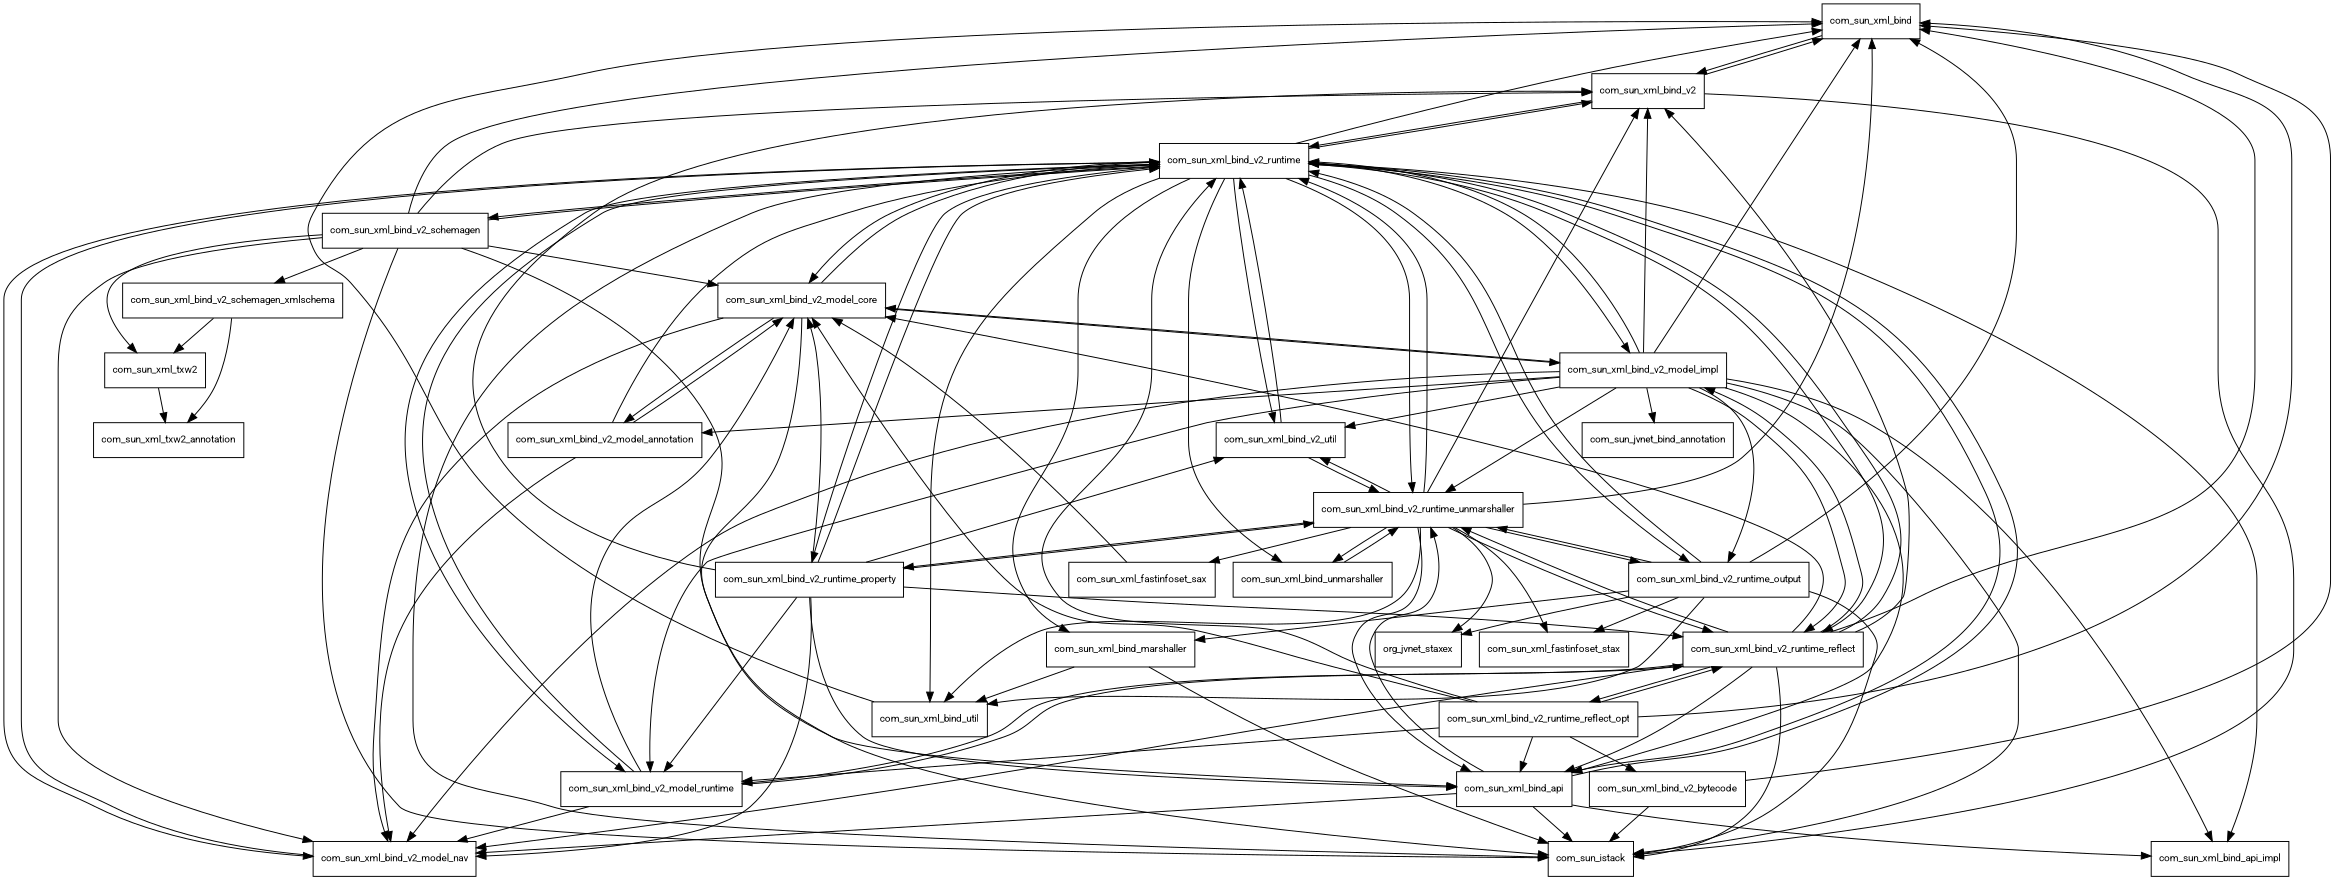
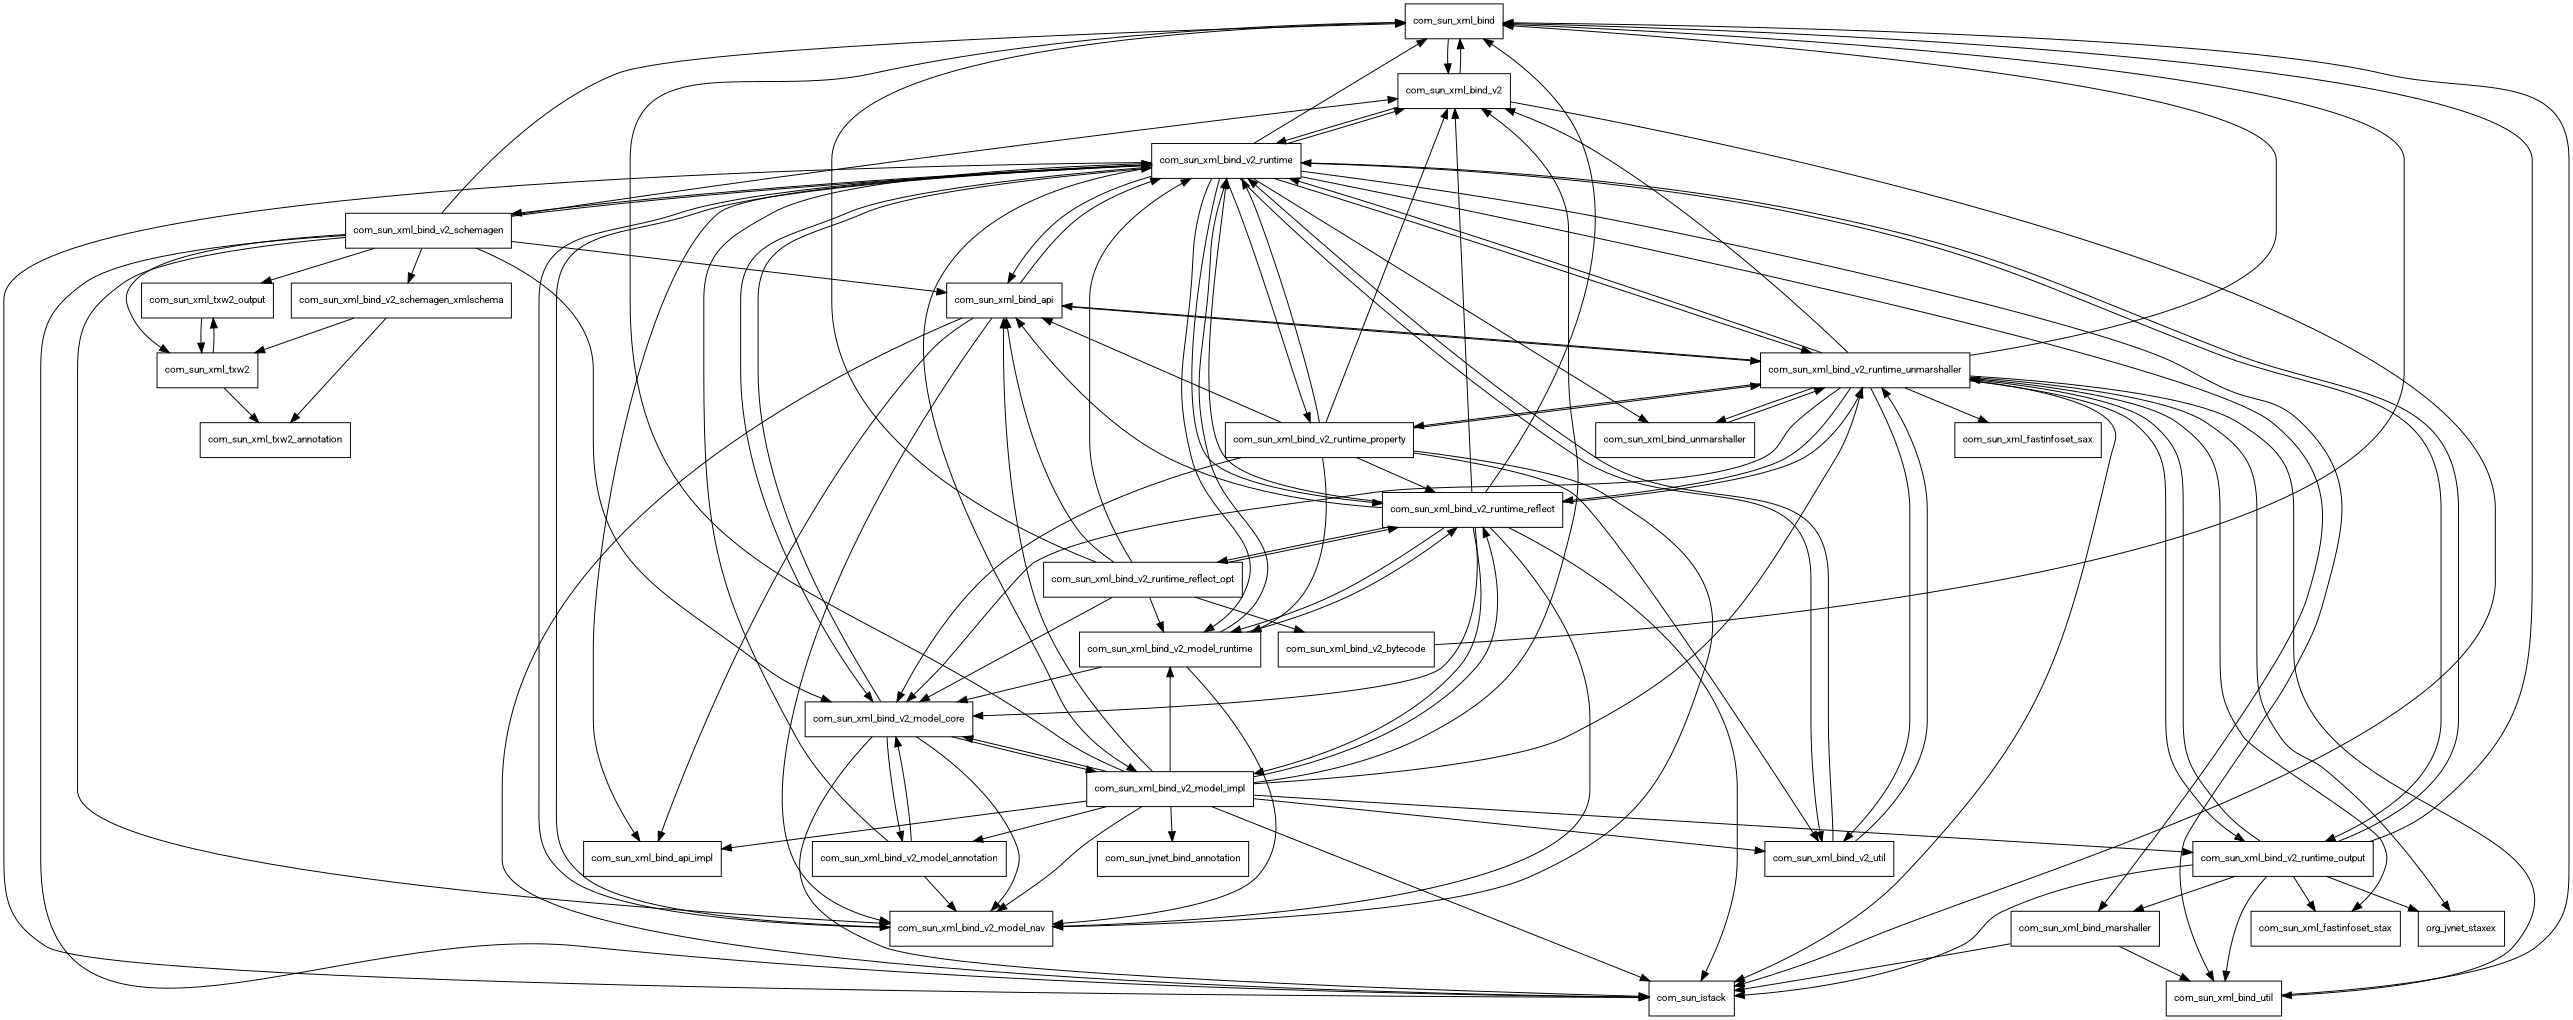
edge "com_sun_xml_bind_v2_model_impl" -> "com_sun_xml_bind_v2_runtime": removed
node "com_sun_xml_txw2_output": added
edge "com_sun_xml_fastinfoset_sax" -> "com_sun_xml_bind_v2_model_core": now "com_sun_xml_bind_v2_runtime_unmarshaller" -> "com_sun_xml_bind_v2_model_core"
edge "com_sun_xml_bind_v2_bytecode" -> "com_sun_istack": now "com_sun_xml_bind_v2_runtime_unmarshaller" -> "com_sun_istack"
